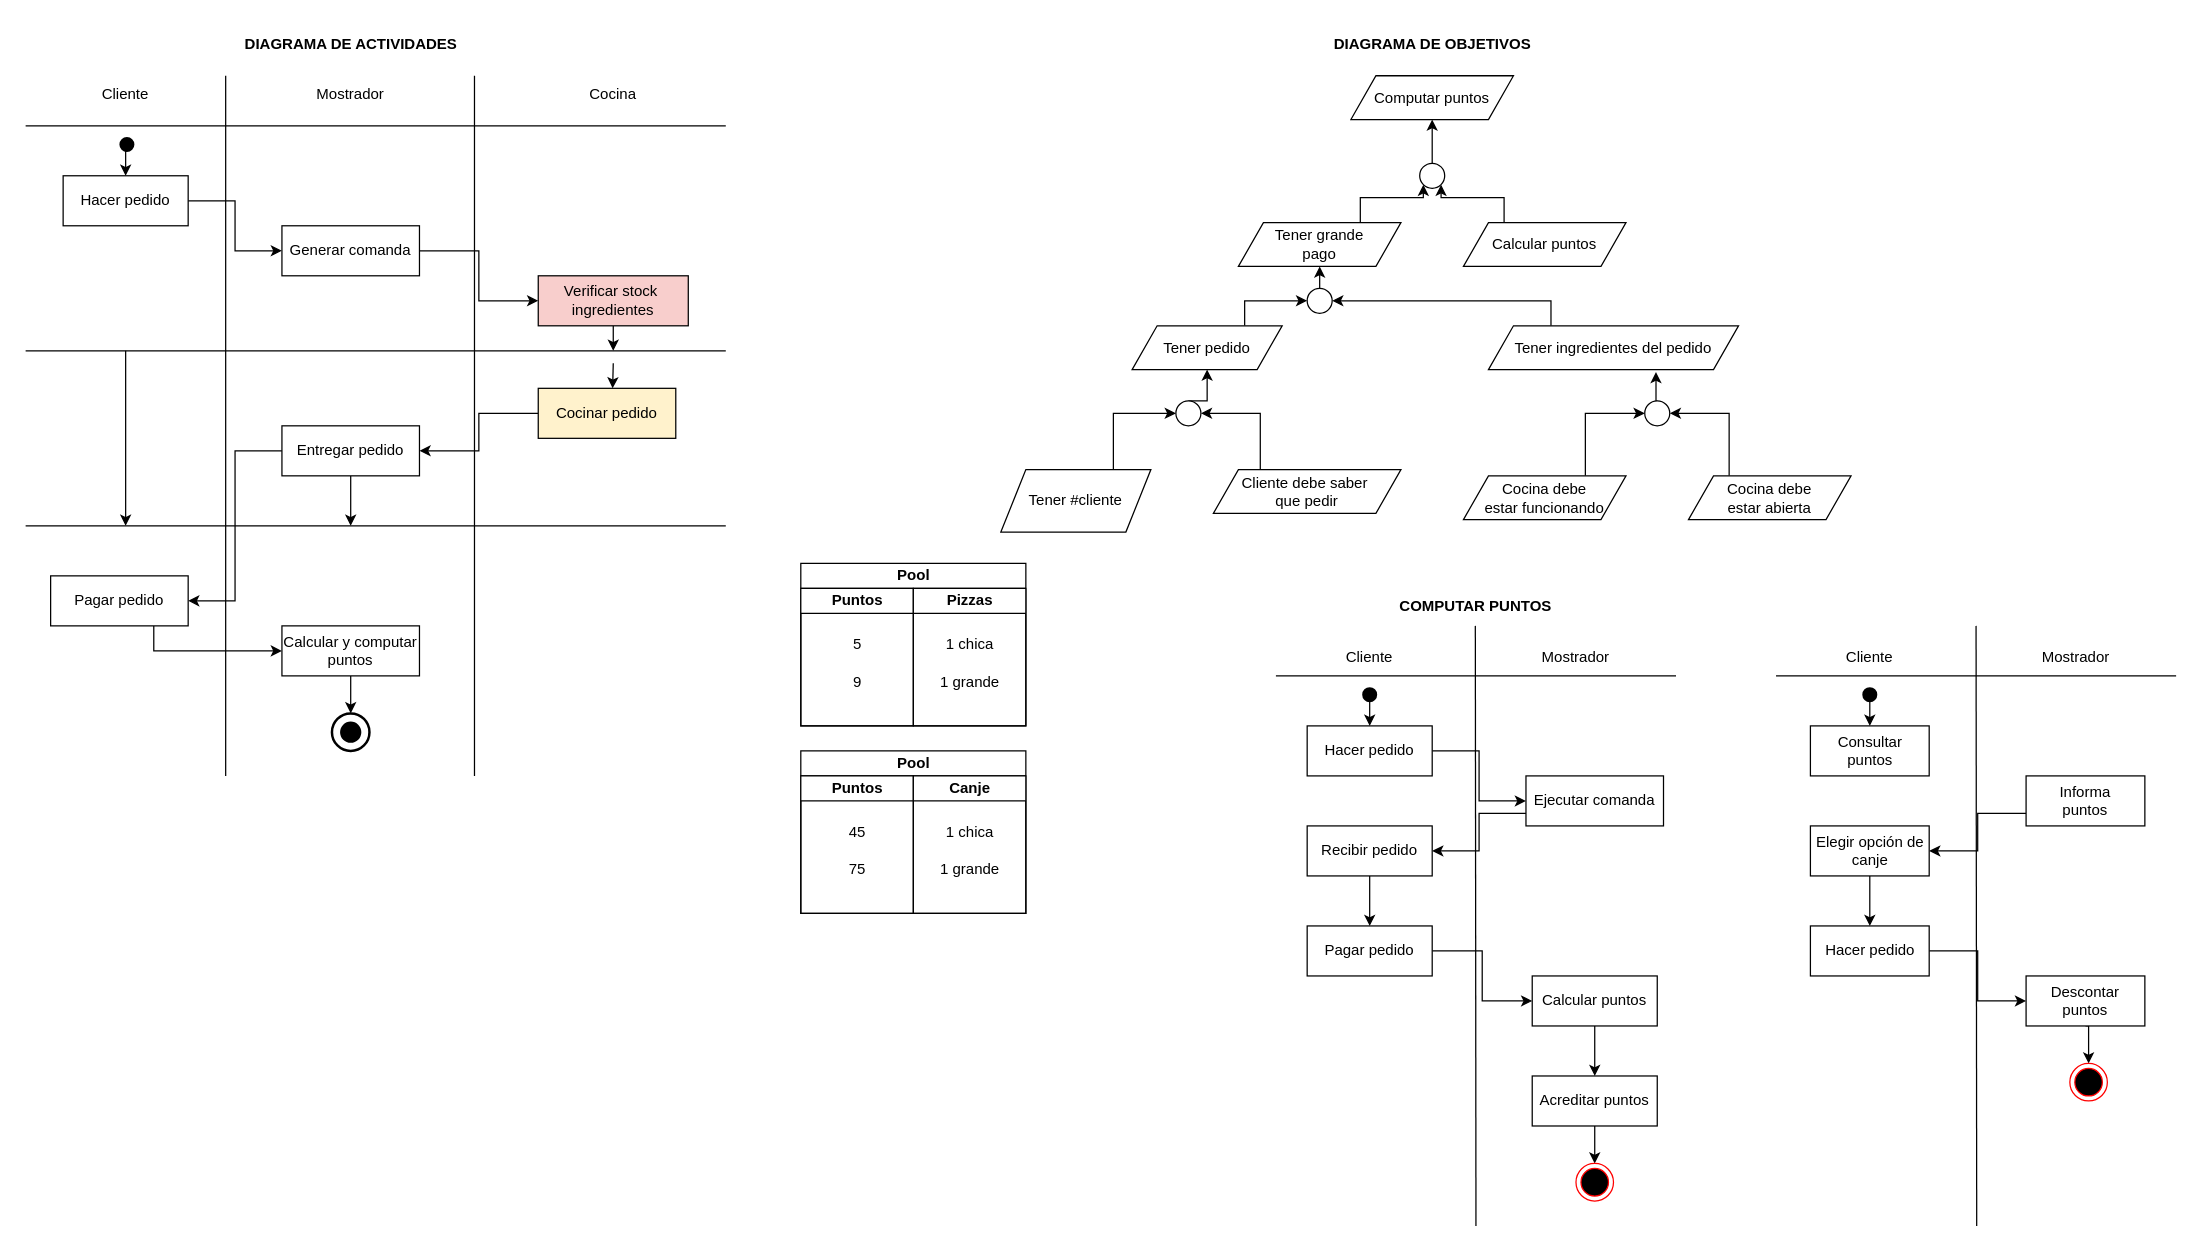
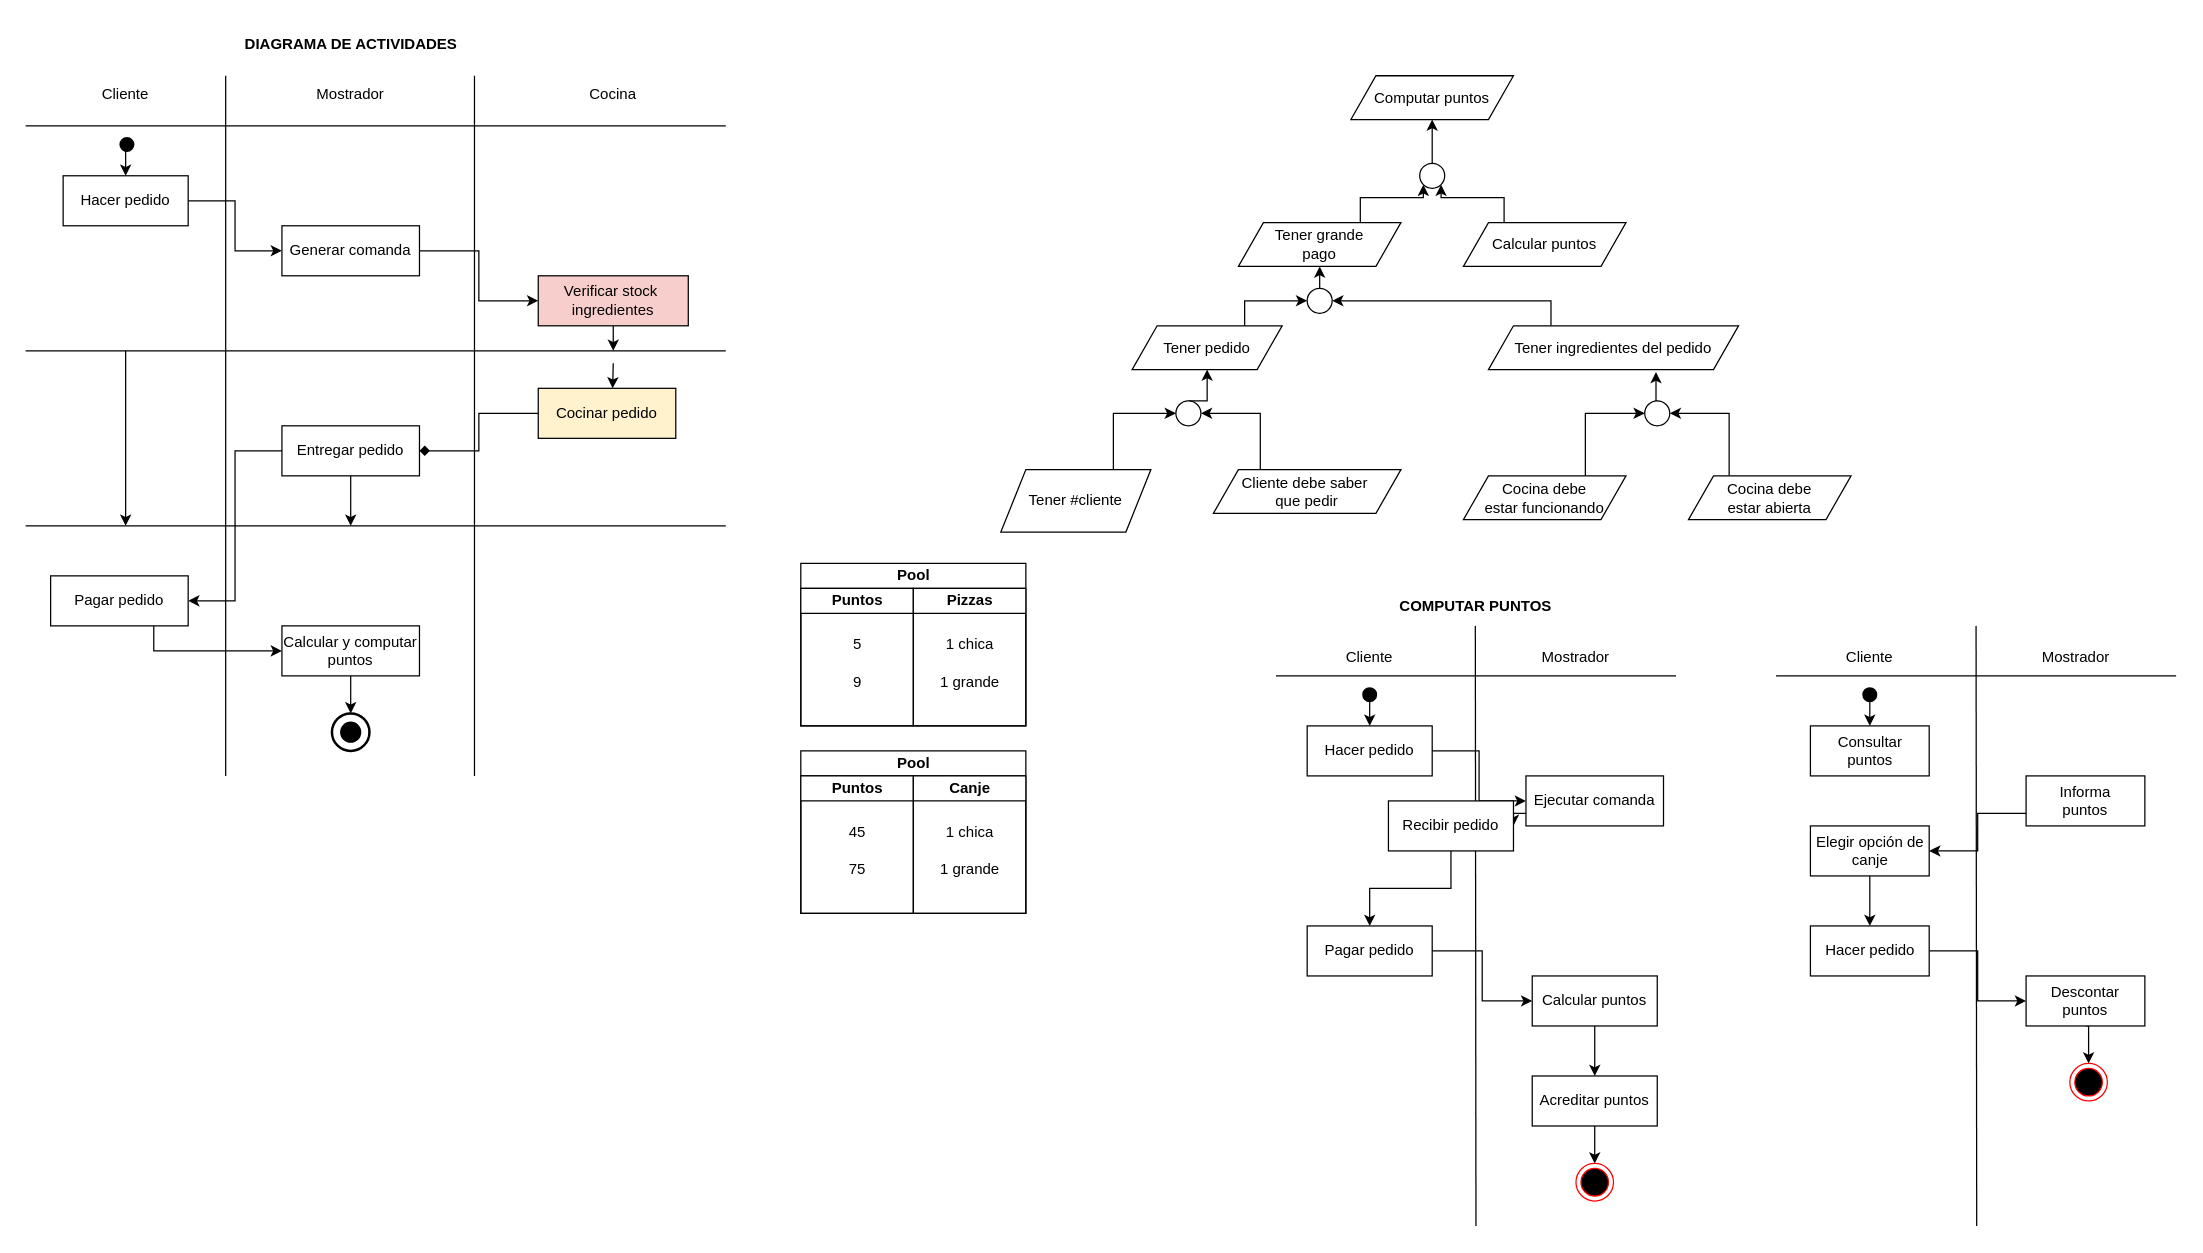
node "DIAGRAMA DE OBJETIVOS": removed
edge "Cocinar pedido" -> "Entregar pedido": arrowhead classic -> diamond
node "Recibir pedido": moved (1369, 851) -> (1451, 826)
